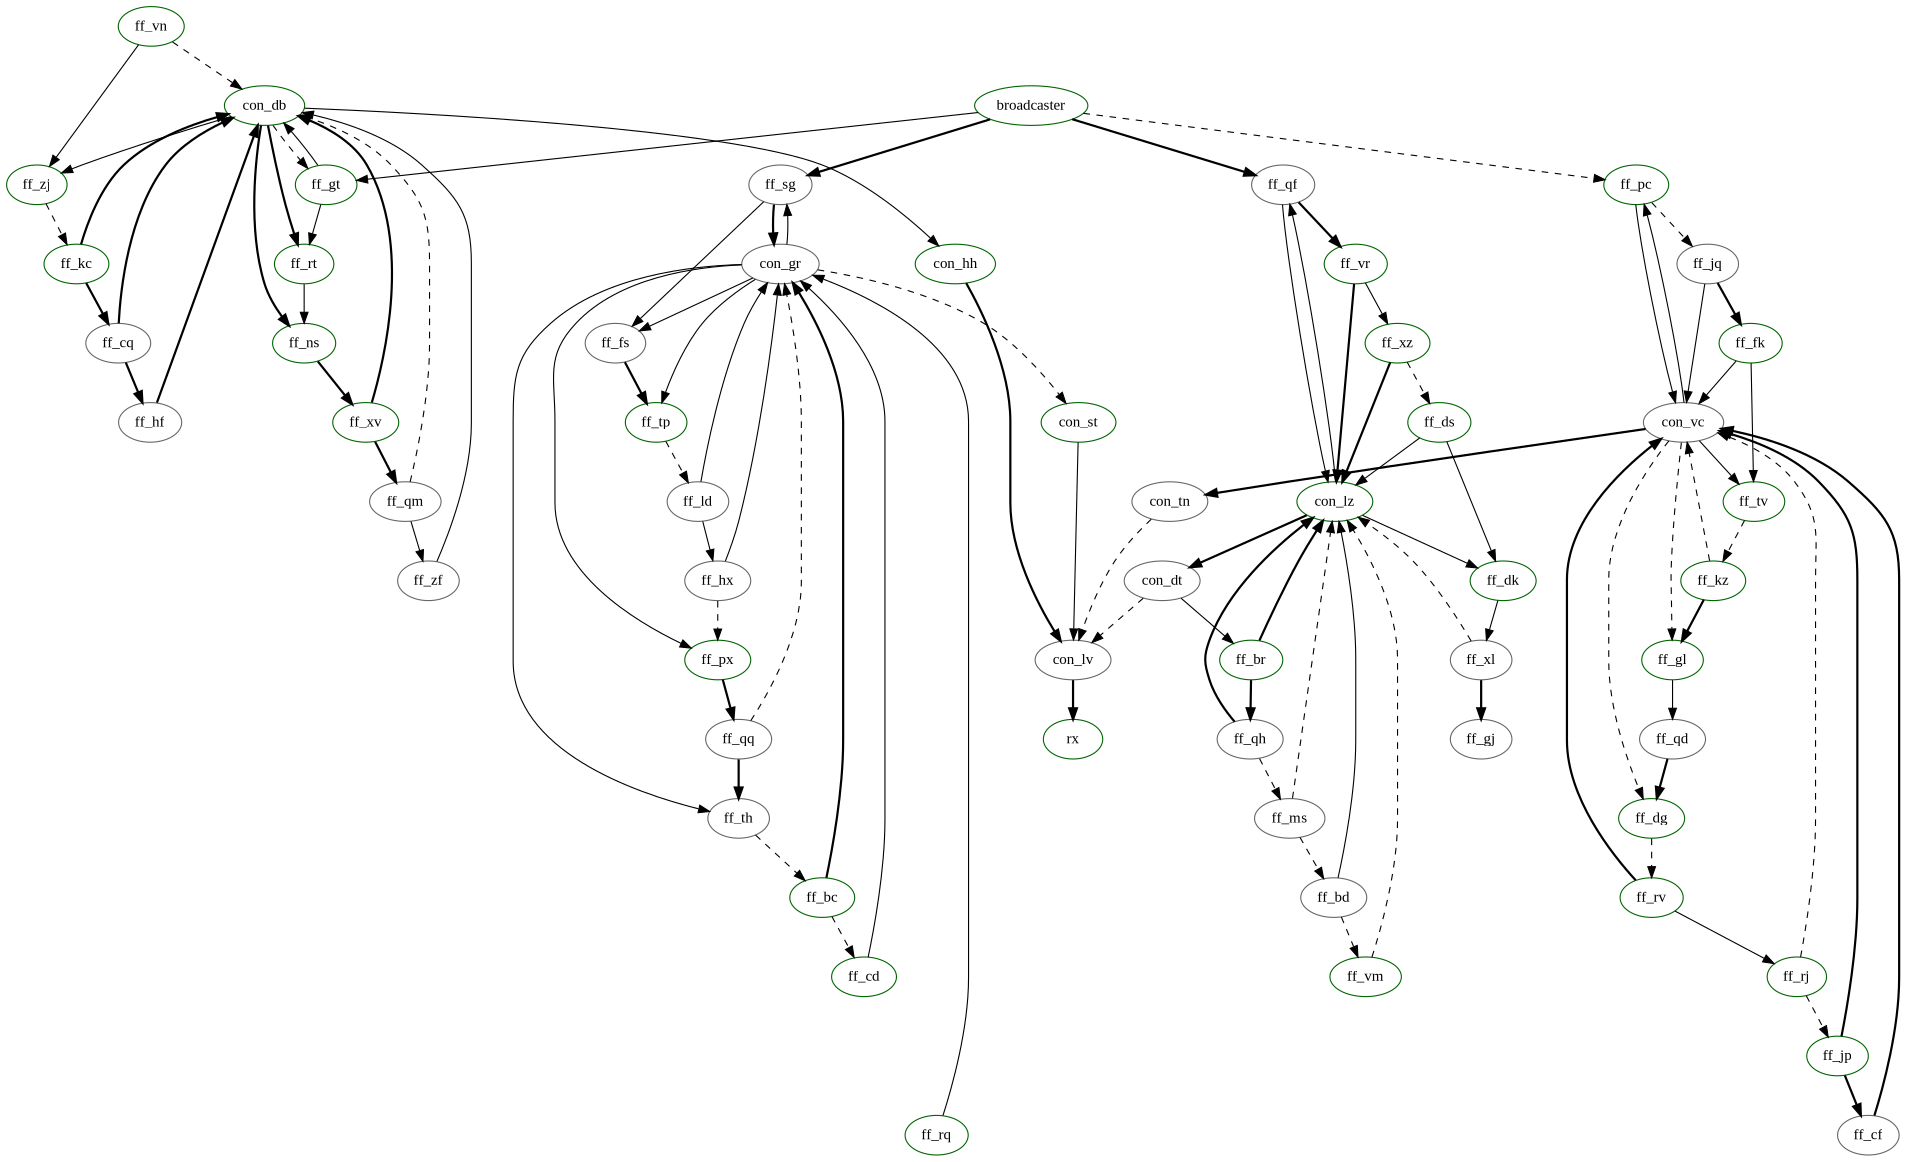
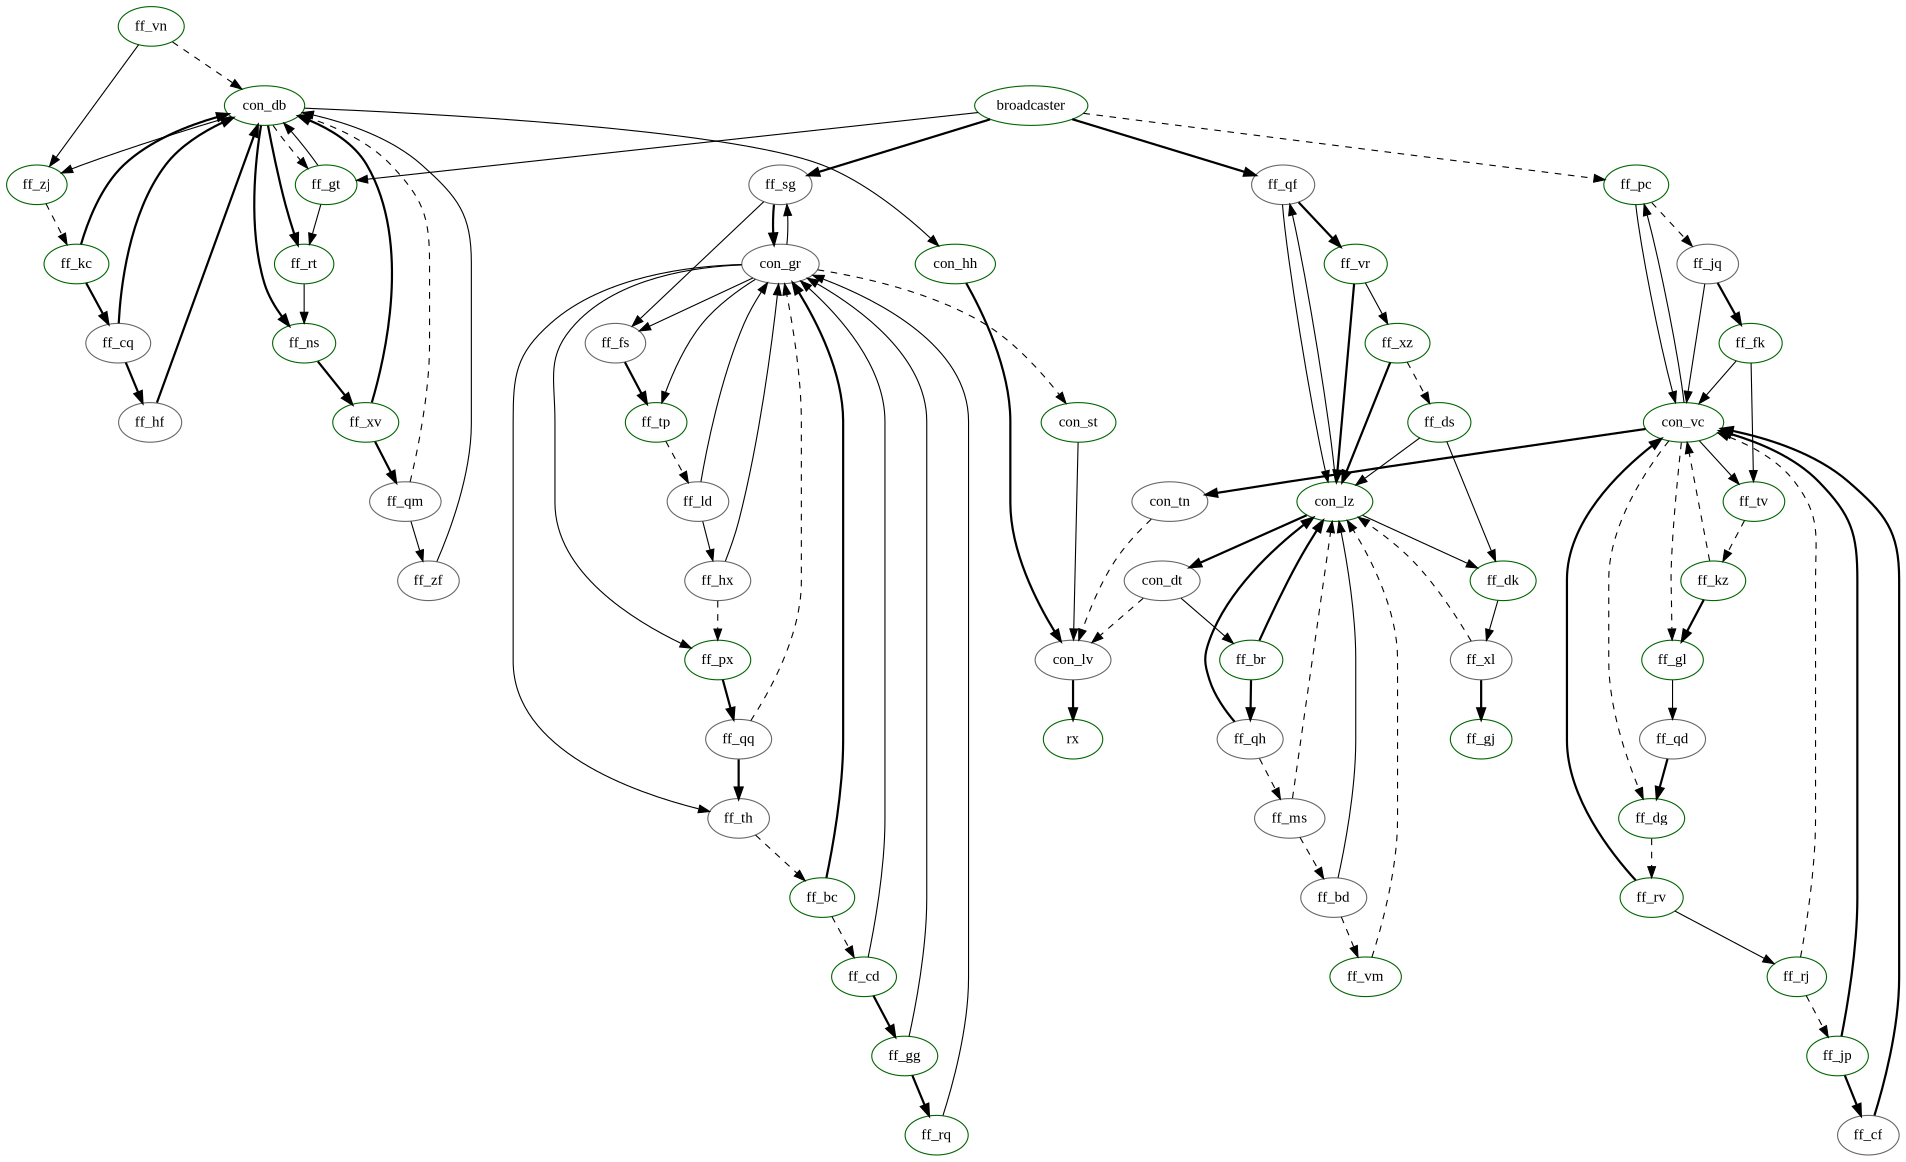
node "con_vc": color gray40 -> darkgreen
node "ff_gj": color gray40 -> darkgreen
node "ff_gg": added
